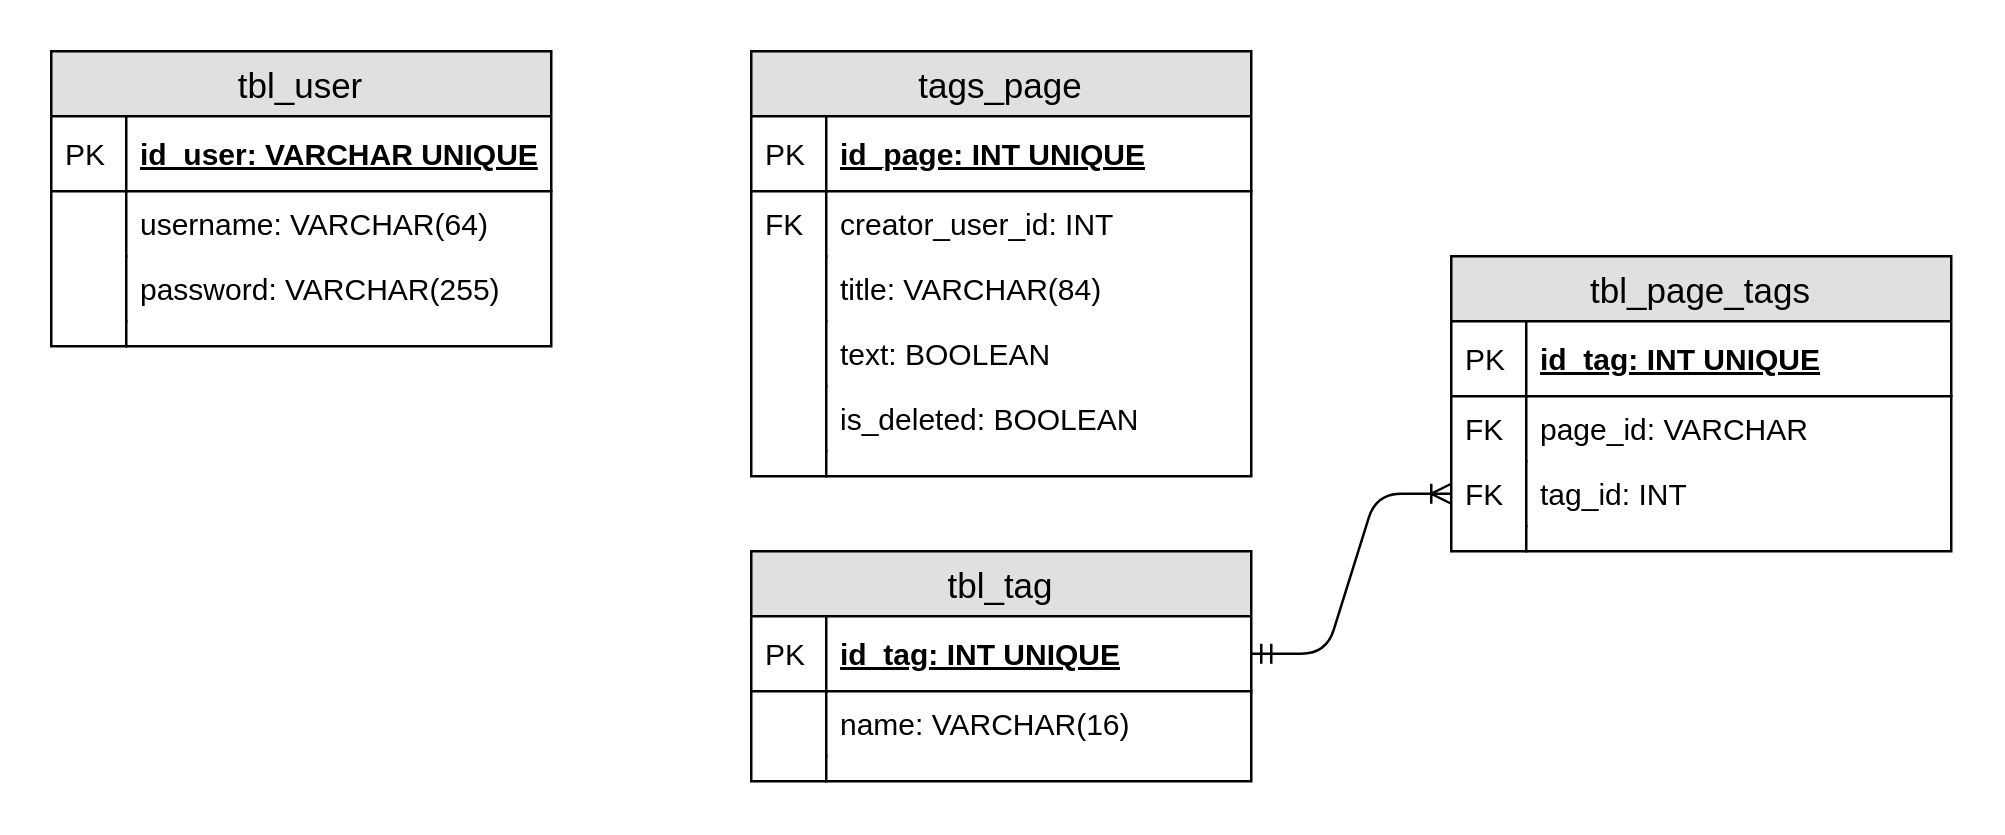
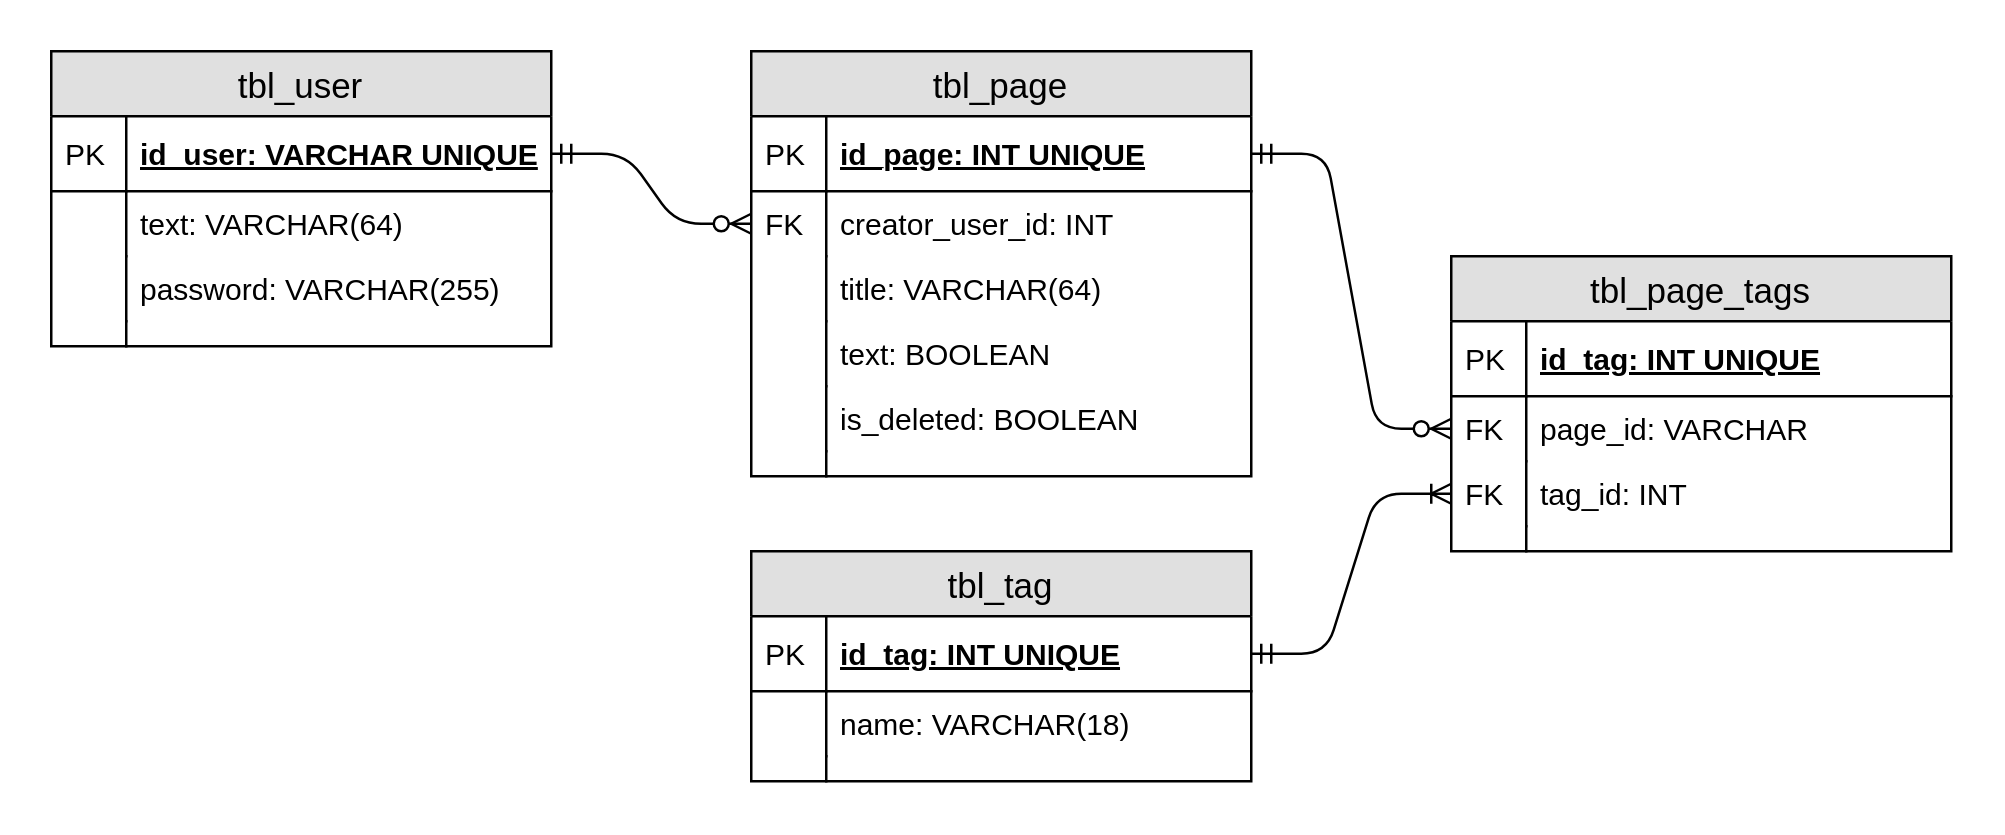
node "tags_page": label "tags_page" -> "tbl_page"
edge "id_user: VARCHAR UNIQUE" -- "creator_user_id: INT": added
node "username: VARCHAR(64)": label "username: VARCHAR(64)" -> "text: VARCHAR(64)"
edge "id_page: INT UNIQUE" -- "page_id: VARCHAR": added
node "title: VARCHAR(84)": label "title: VARCHAR(84)" -> "title: VARCHAR(64)"
node "name: VARCHAR(16)": label "name: VARCHAR(16)" -> "name: VARCHAR(18)"
